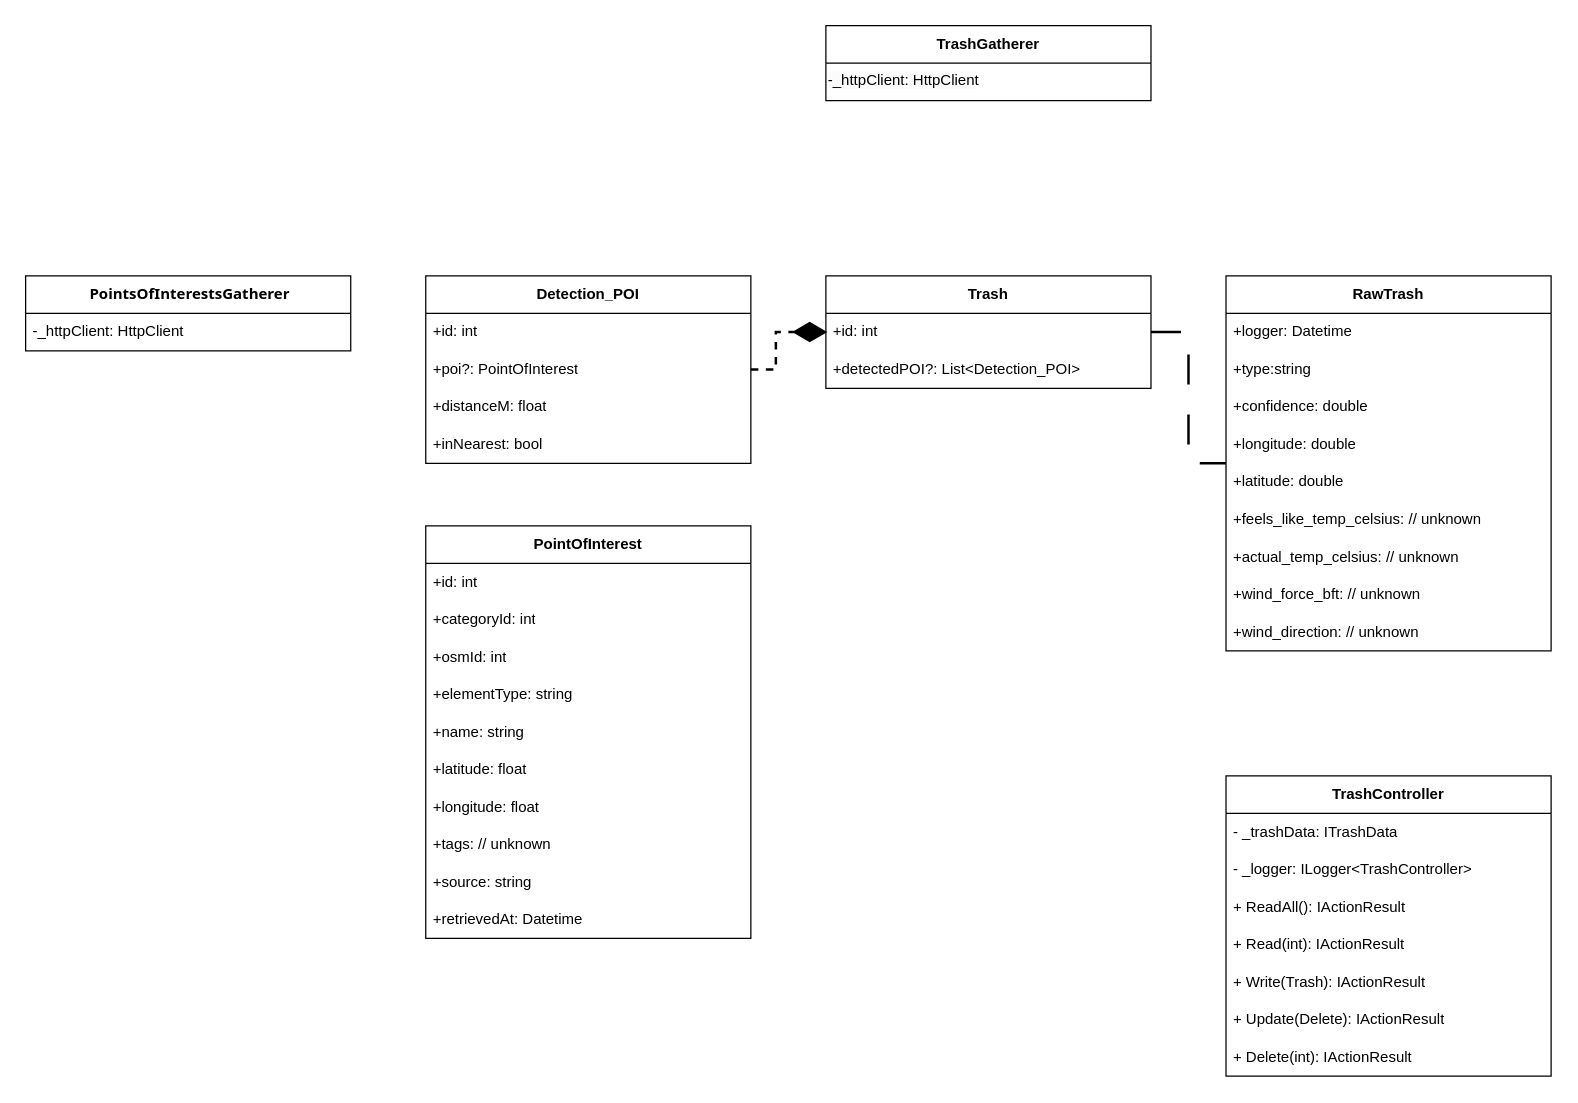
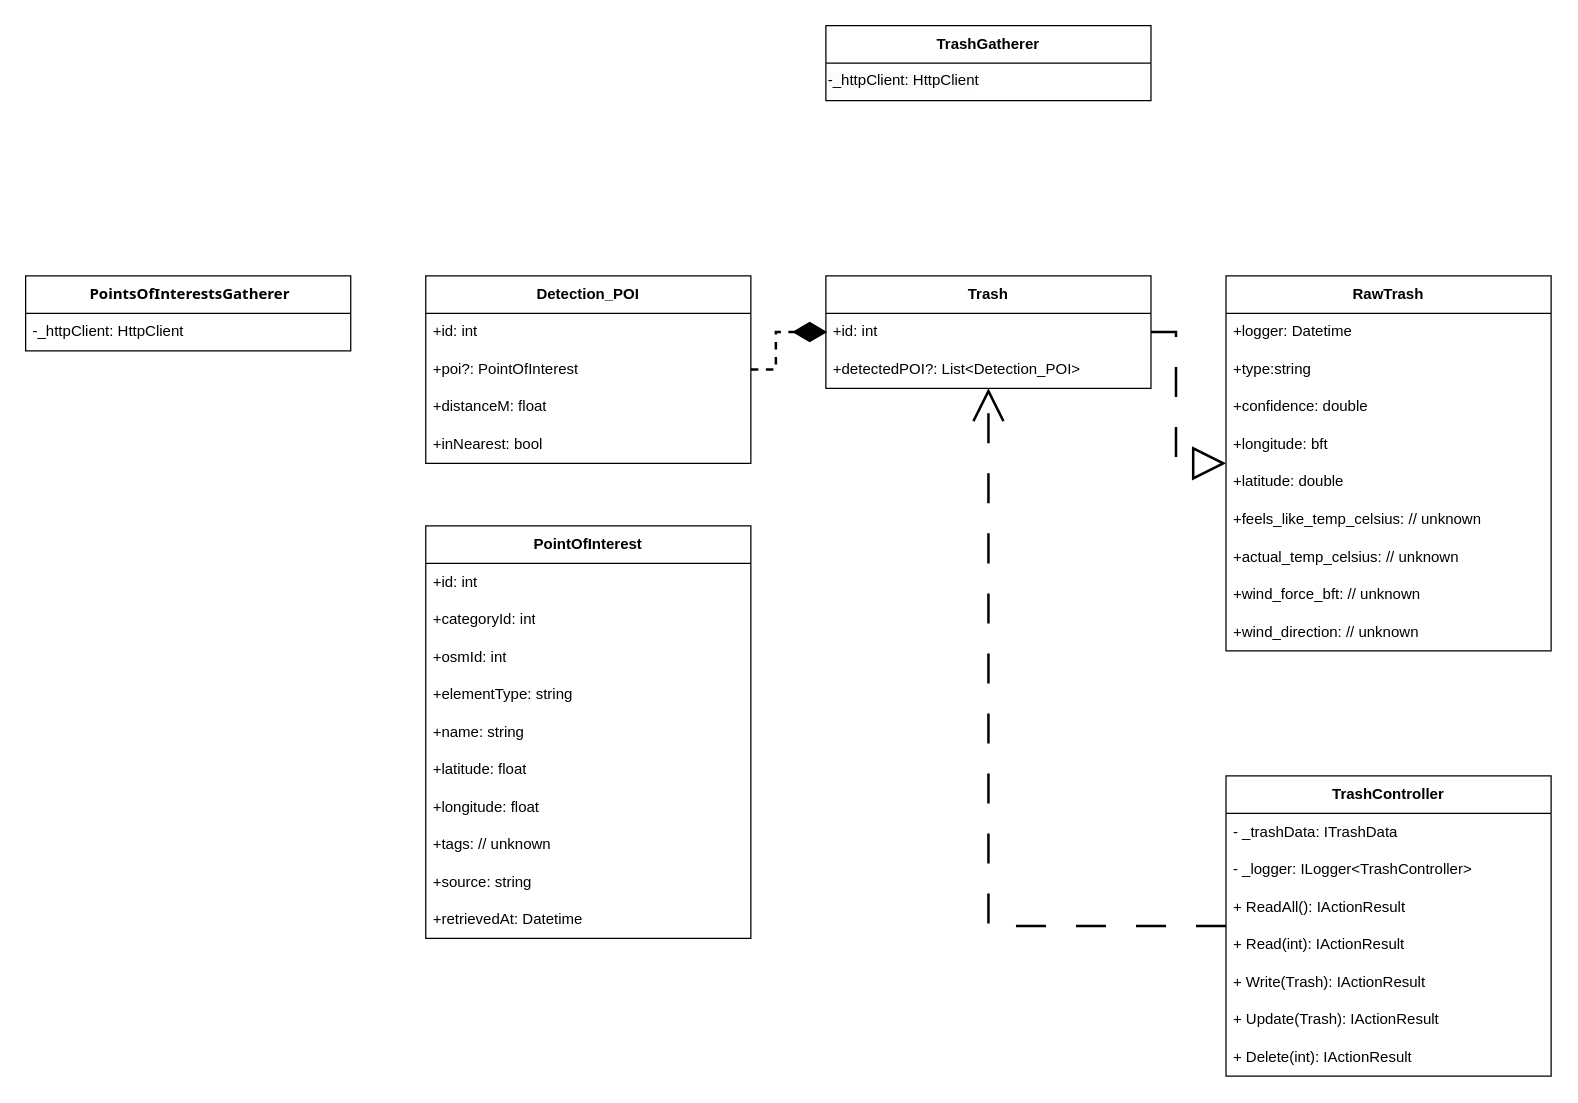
node "+longitude: double": label "+longitude: double" -> "+longitude: bft"
edge "Trash" -- "RawTrash": arrowhead none -> block
edge "TrashController" -> "Trash": added
node "+ Update(Delete): IActionResult": label "+ Update(Delete): IActionResult" -> "+ Update(Trash): IActionResult"
